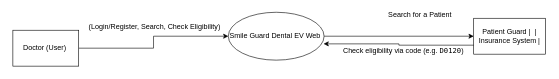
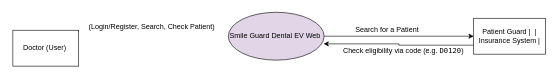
node "Search for a Patient": moved (420, 15) -> (387, 30)
node "(Login/Register, Search, Check Eligibility)": label "(Login/Register, Search, Check Eligibility)" -> "(Login/Register, Search, Check Patient)"
node "Smile Guard Dental EV Web": fillcolor #ffffff -> #e1d5e7
edge "Doctor (User)" -> "Smile Guard Dental EV Web": removed
